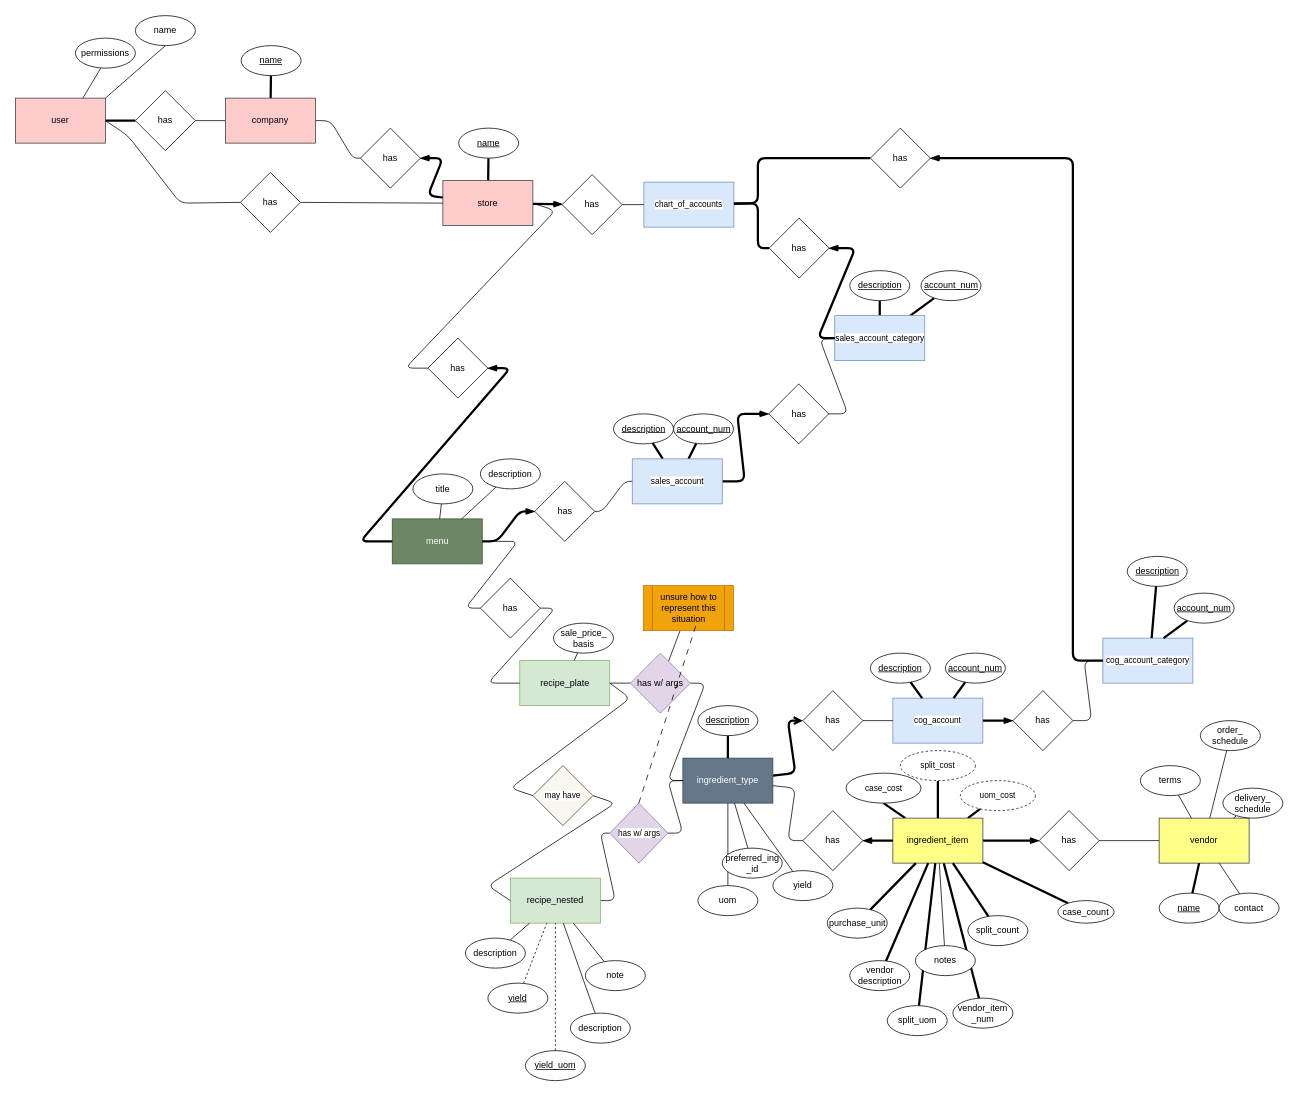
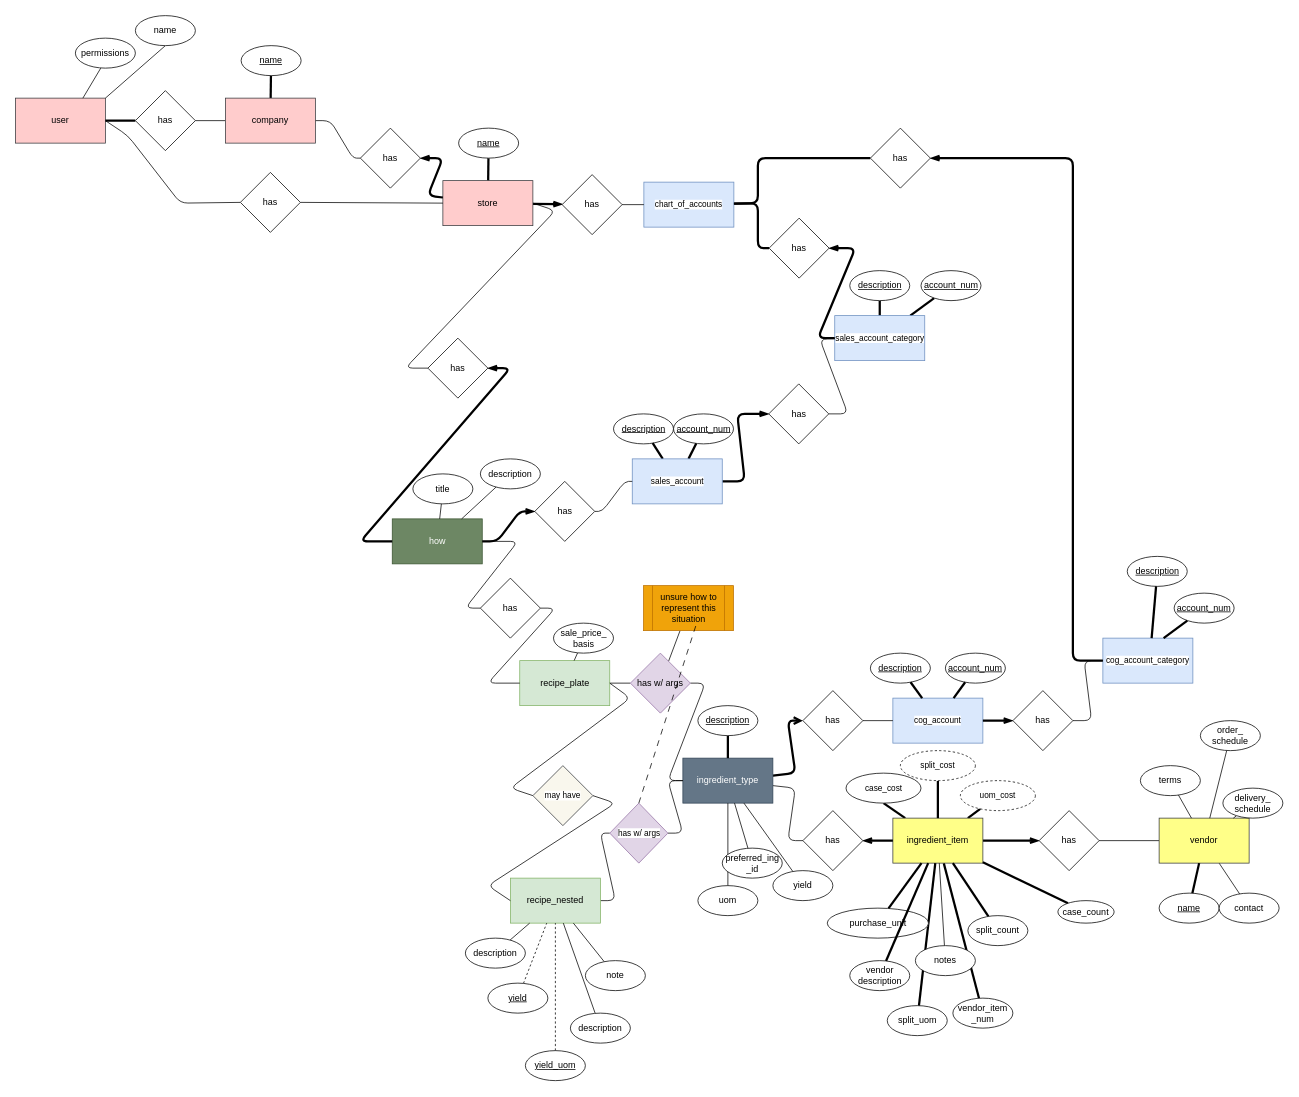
node "menu": label "menu" -> "how"
node "purchase_unit": size 60x30 -> 101x30
